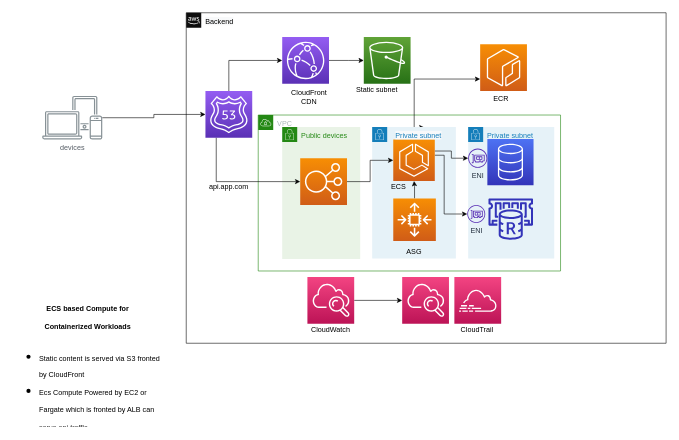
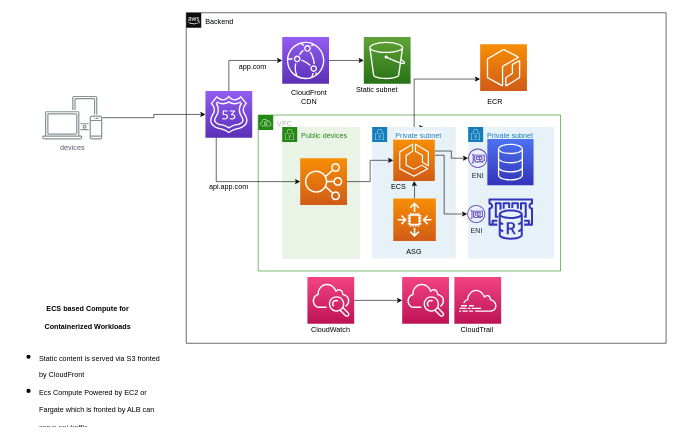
node "app.com": added
node "ECR": moved (501, 99) -> (495, 102)
